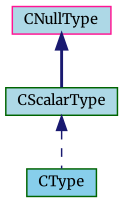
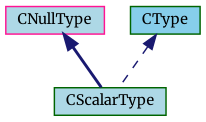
edge "CType" -> "CScalarType": reversed
